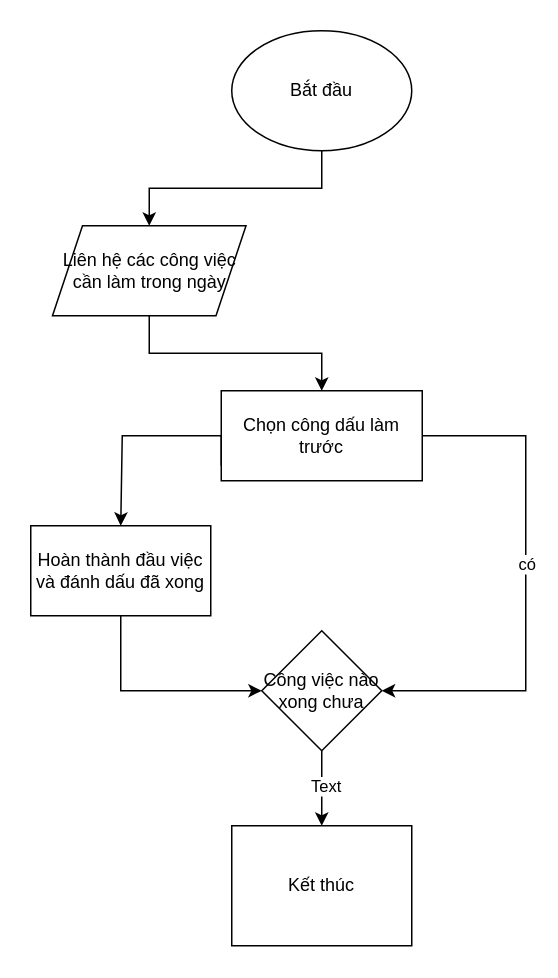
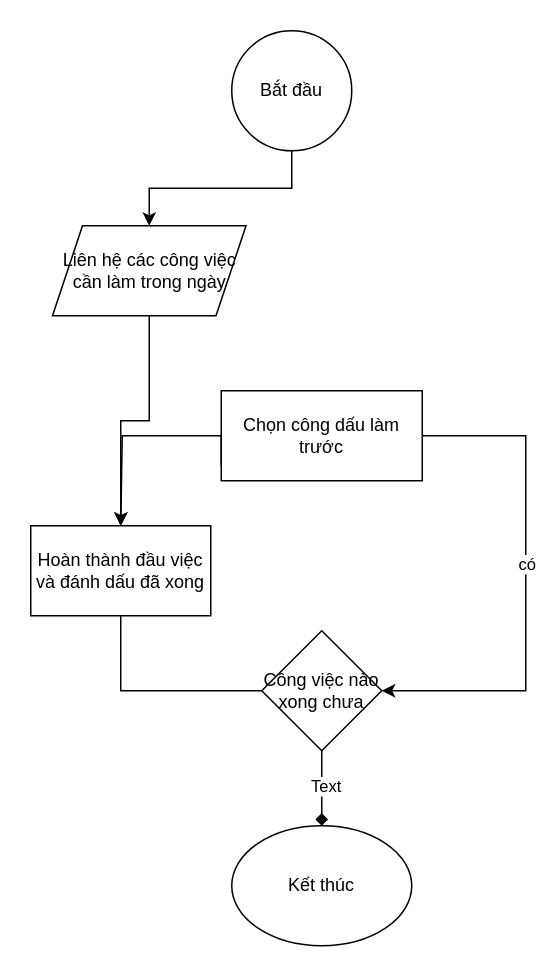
node "Bắt đầu": size 180x120 -> 120x120
edge "Liên hệ các công việc cần làm trong ngày" -> "Chọn công dấu làm trước": now "Liên hệ các công việc cần làm trong ngày" -> "Hoàn thành đầu việc và đánh dấu đã xong"
edge "Hoàn thành đầu việc và đánh dấu đã xong" -> "Công việc nào xong chưa": arrowhead classic -> none
edge "Công việc nào xong chưa" -> "Kết thúc": arrowhead classic -> diamond
node "Kết thúc": shape rectangle -> ellipse
